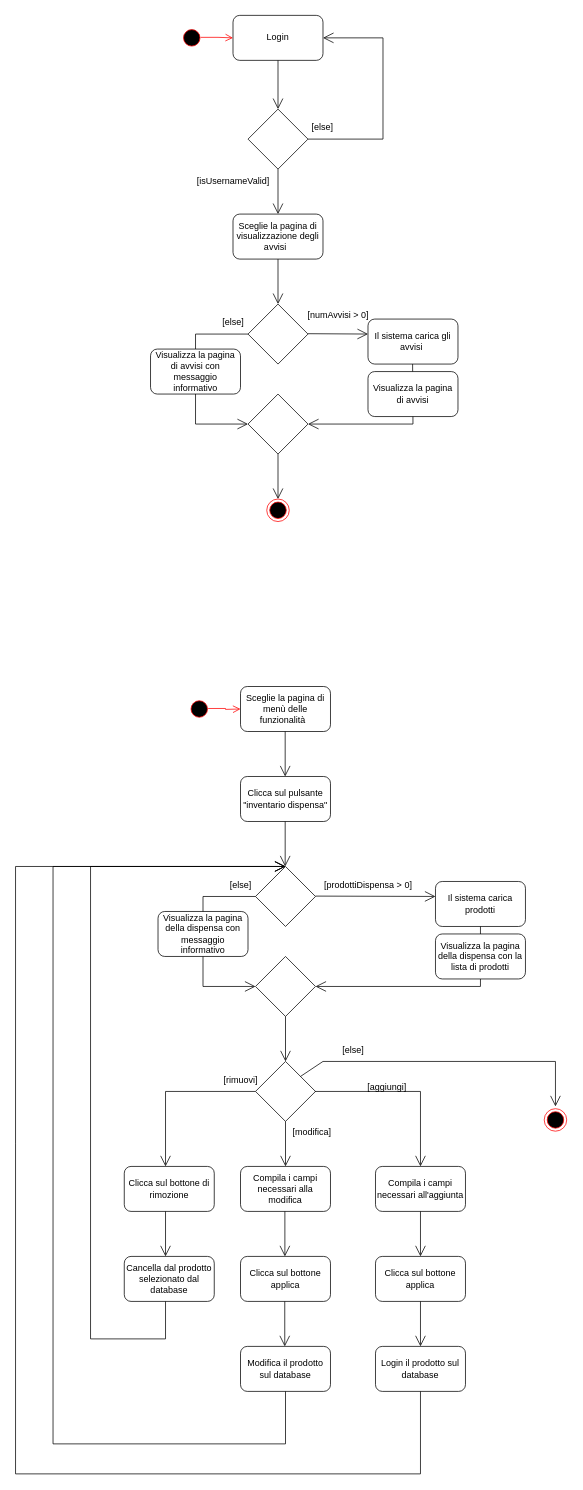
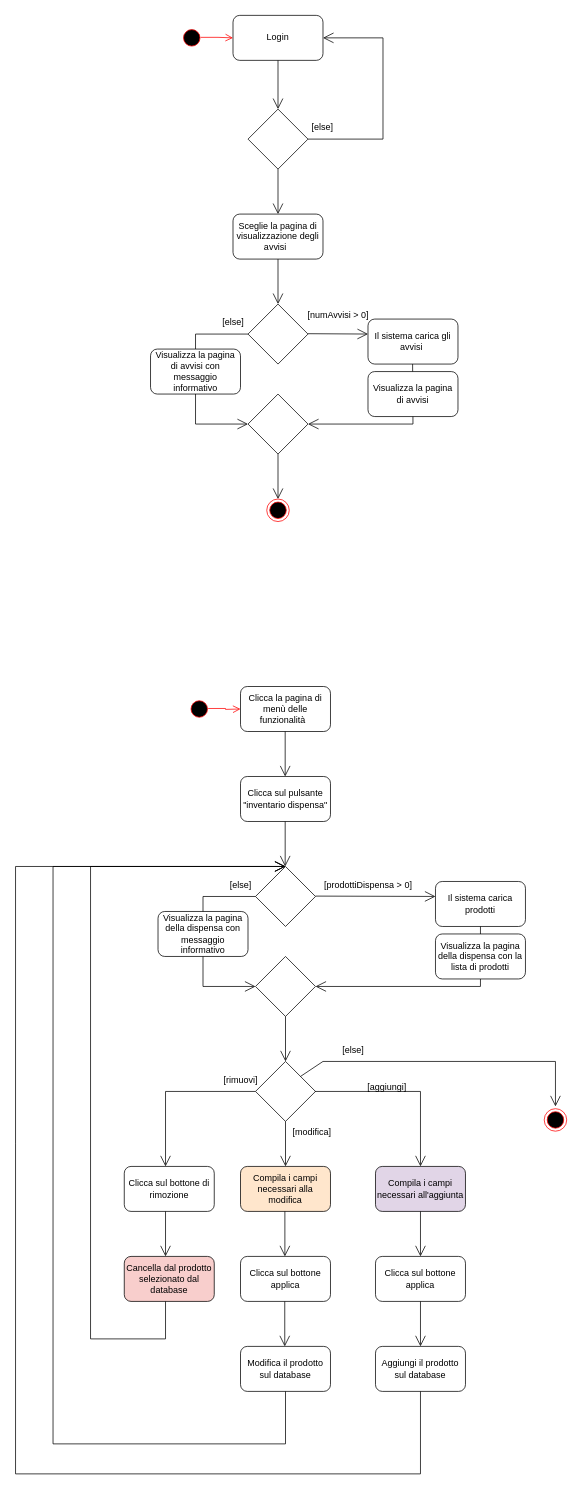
node "[isUsernameValid]": removed
node "Sceglie la pagina di menù delle funzionalità": label "Sceglie la pagina di menù delle funzionalità" -> "Clicca la pagina di menù delle funzionalità"
node "Compila i campi necessari alla modifica": fillcolor #ffffff -> #ffe6cc
node "Compila i campi necessari all'aggiunta": fillcolor #ffffff -> #e1d5e7
node "Cancella dal prodotto selezionato dal database": fillcolor #ffffff -> #f8cecc
node "Login il prodotto sul database": label "Login il prodotto sul database" -> "Aggiungi il prodotto sul database"
